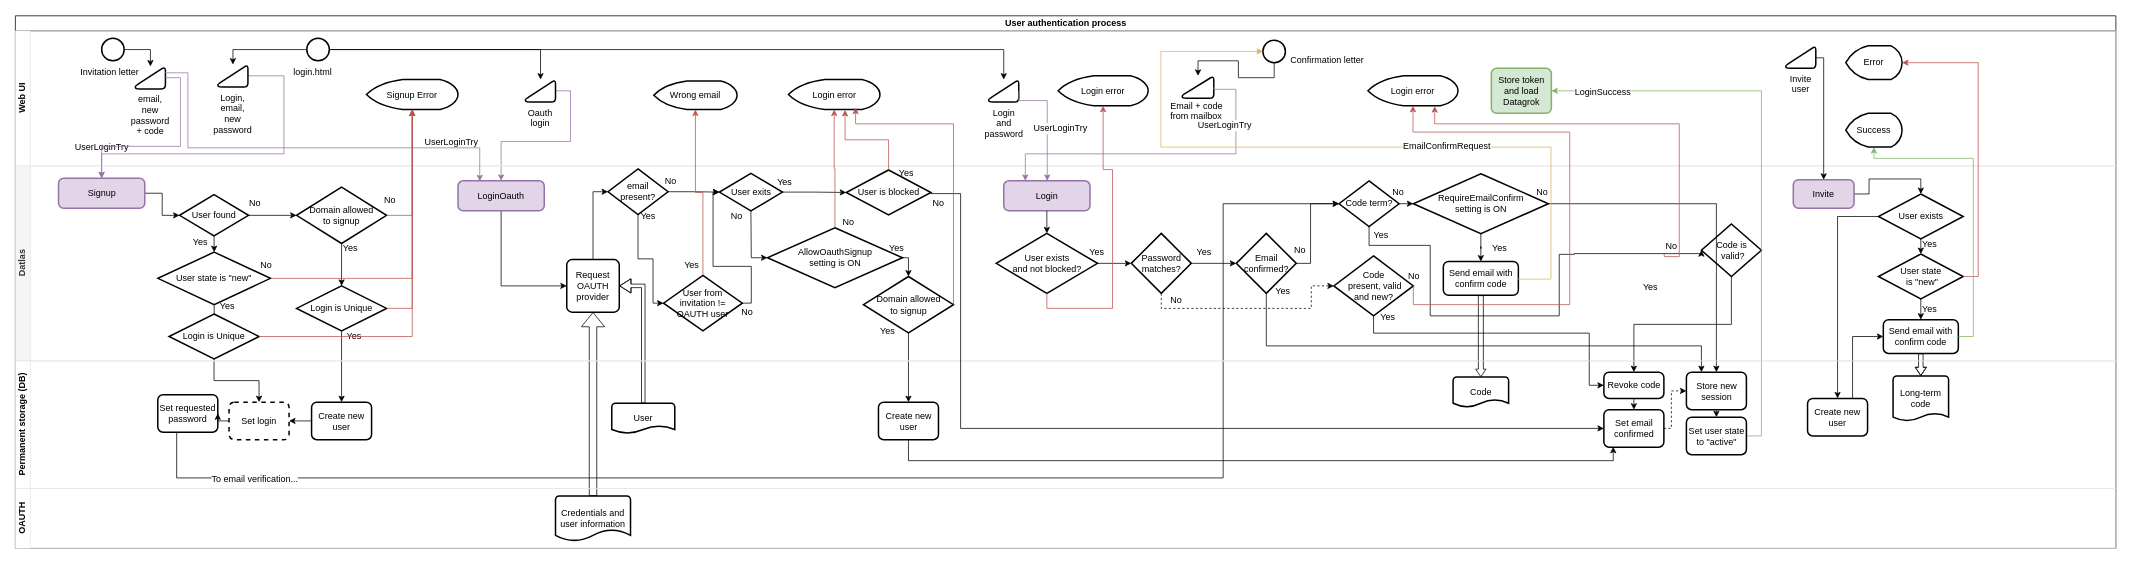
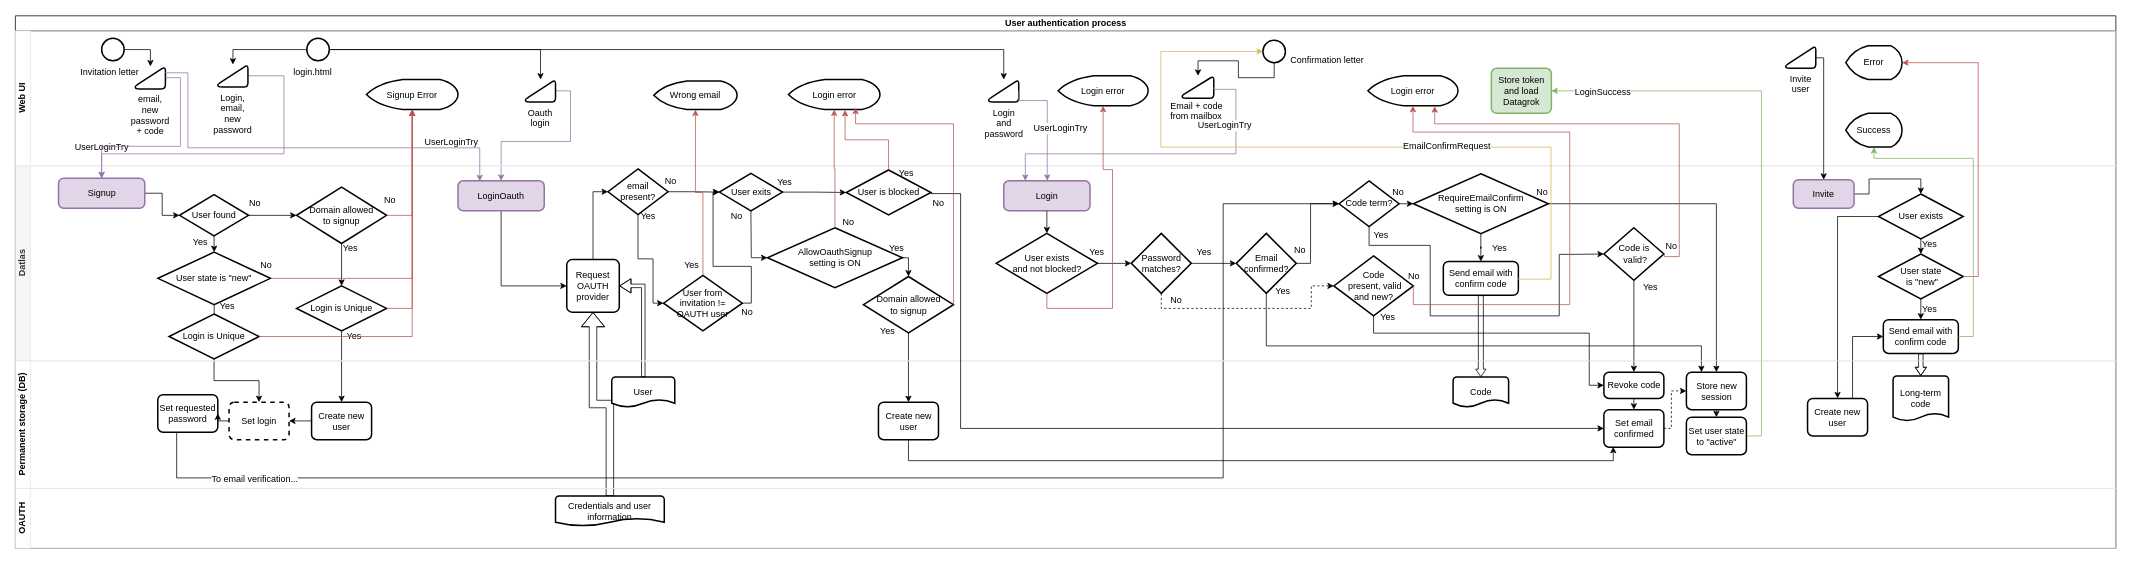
node "Code is valid?": moved (1731, 250) -> (1634, 254)
node "User": moved (643, 418) -> (643, 392)
node "Credentials and user information": size 75x45 -> 109x30
